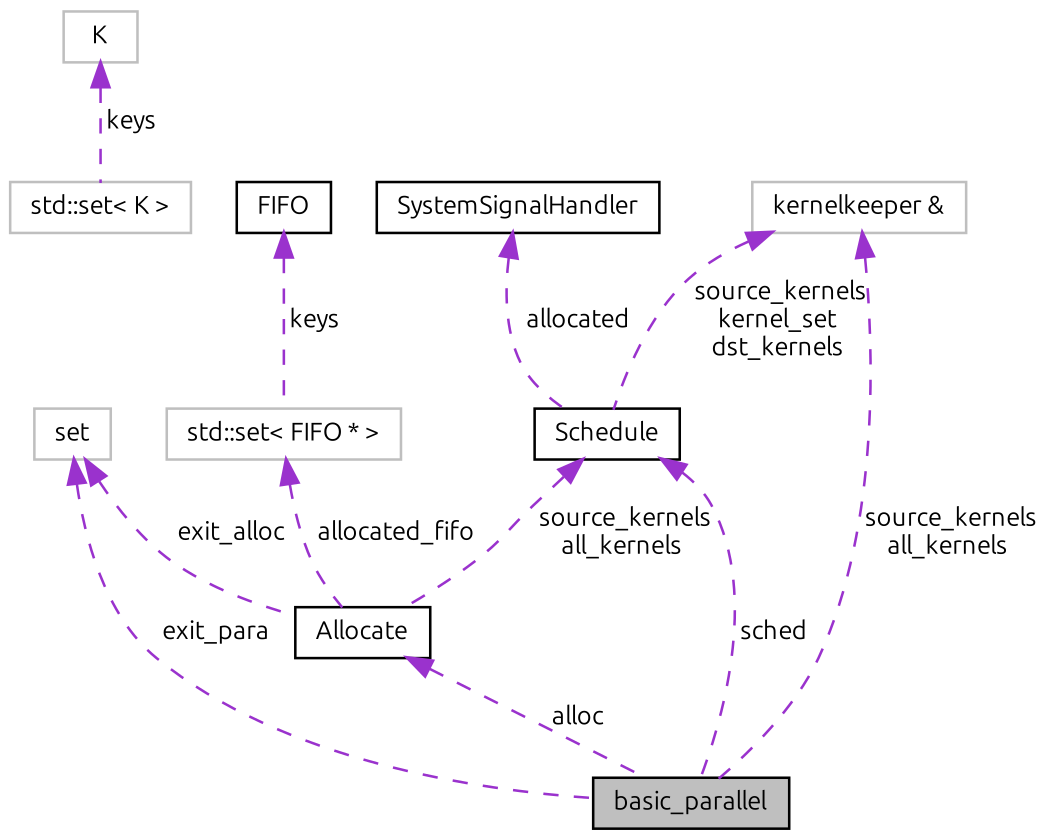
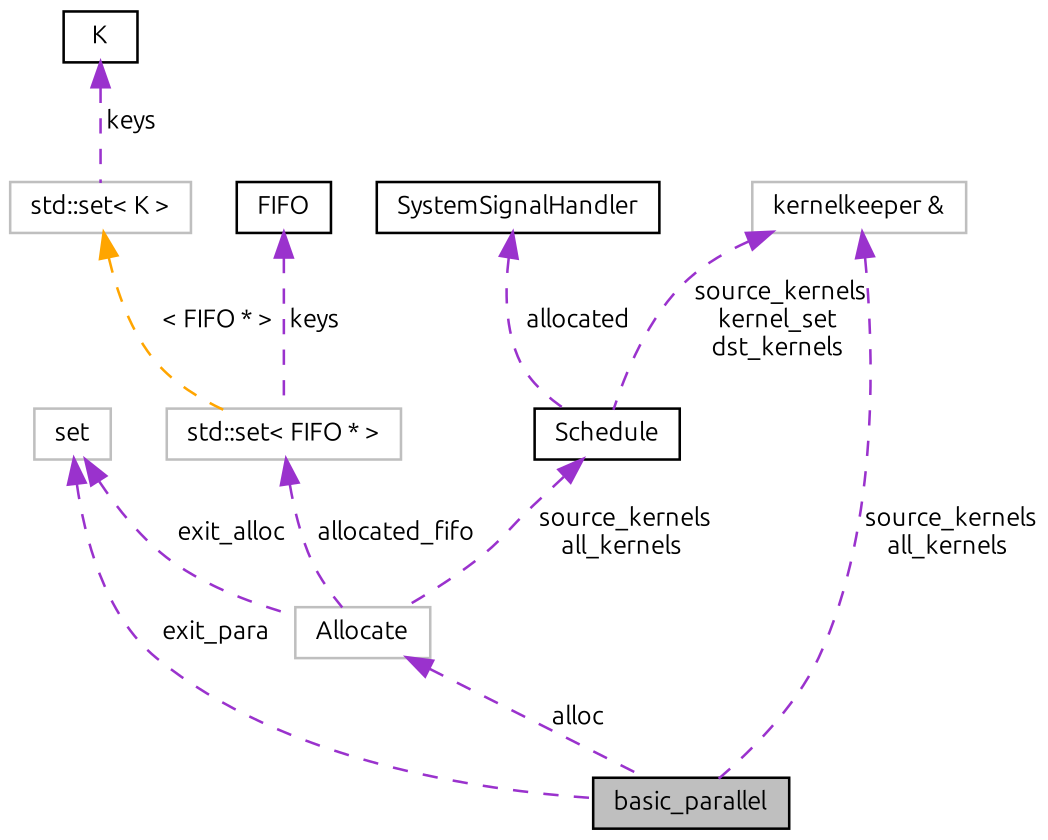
node "K": color grey75 -> black
edge "std::set< FIFO * >" -> "std::set< K >": added, label "< FIFO * >"
edge "basic_parallel" -> "Schedule": removed, label "sched"
node "Allocate": color black -> grey75
